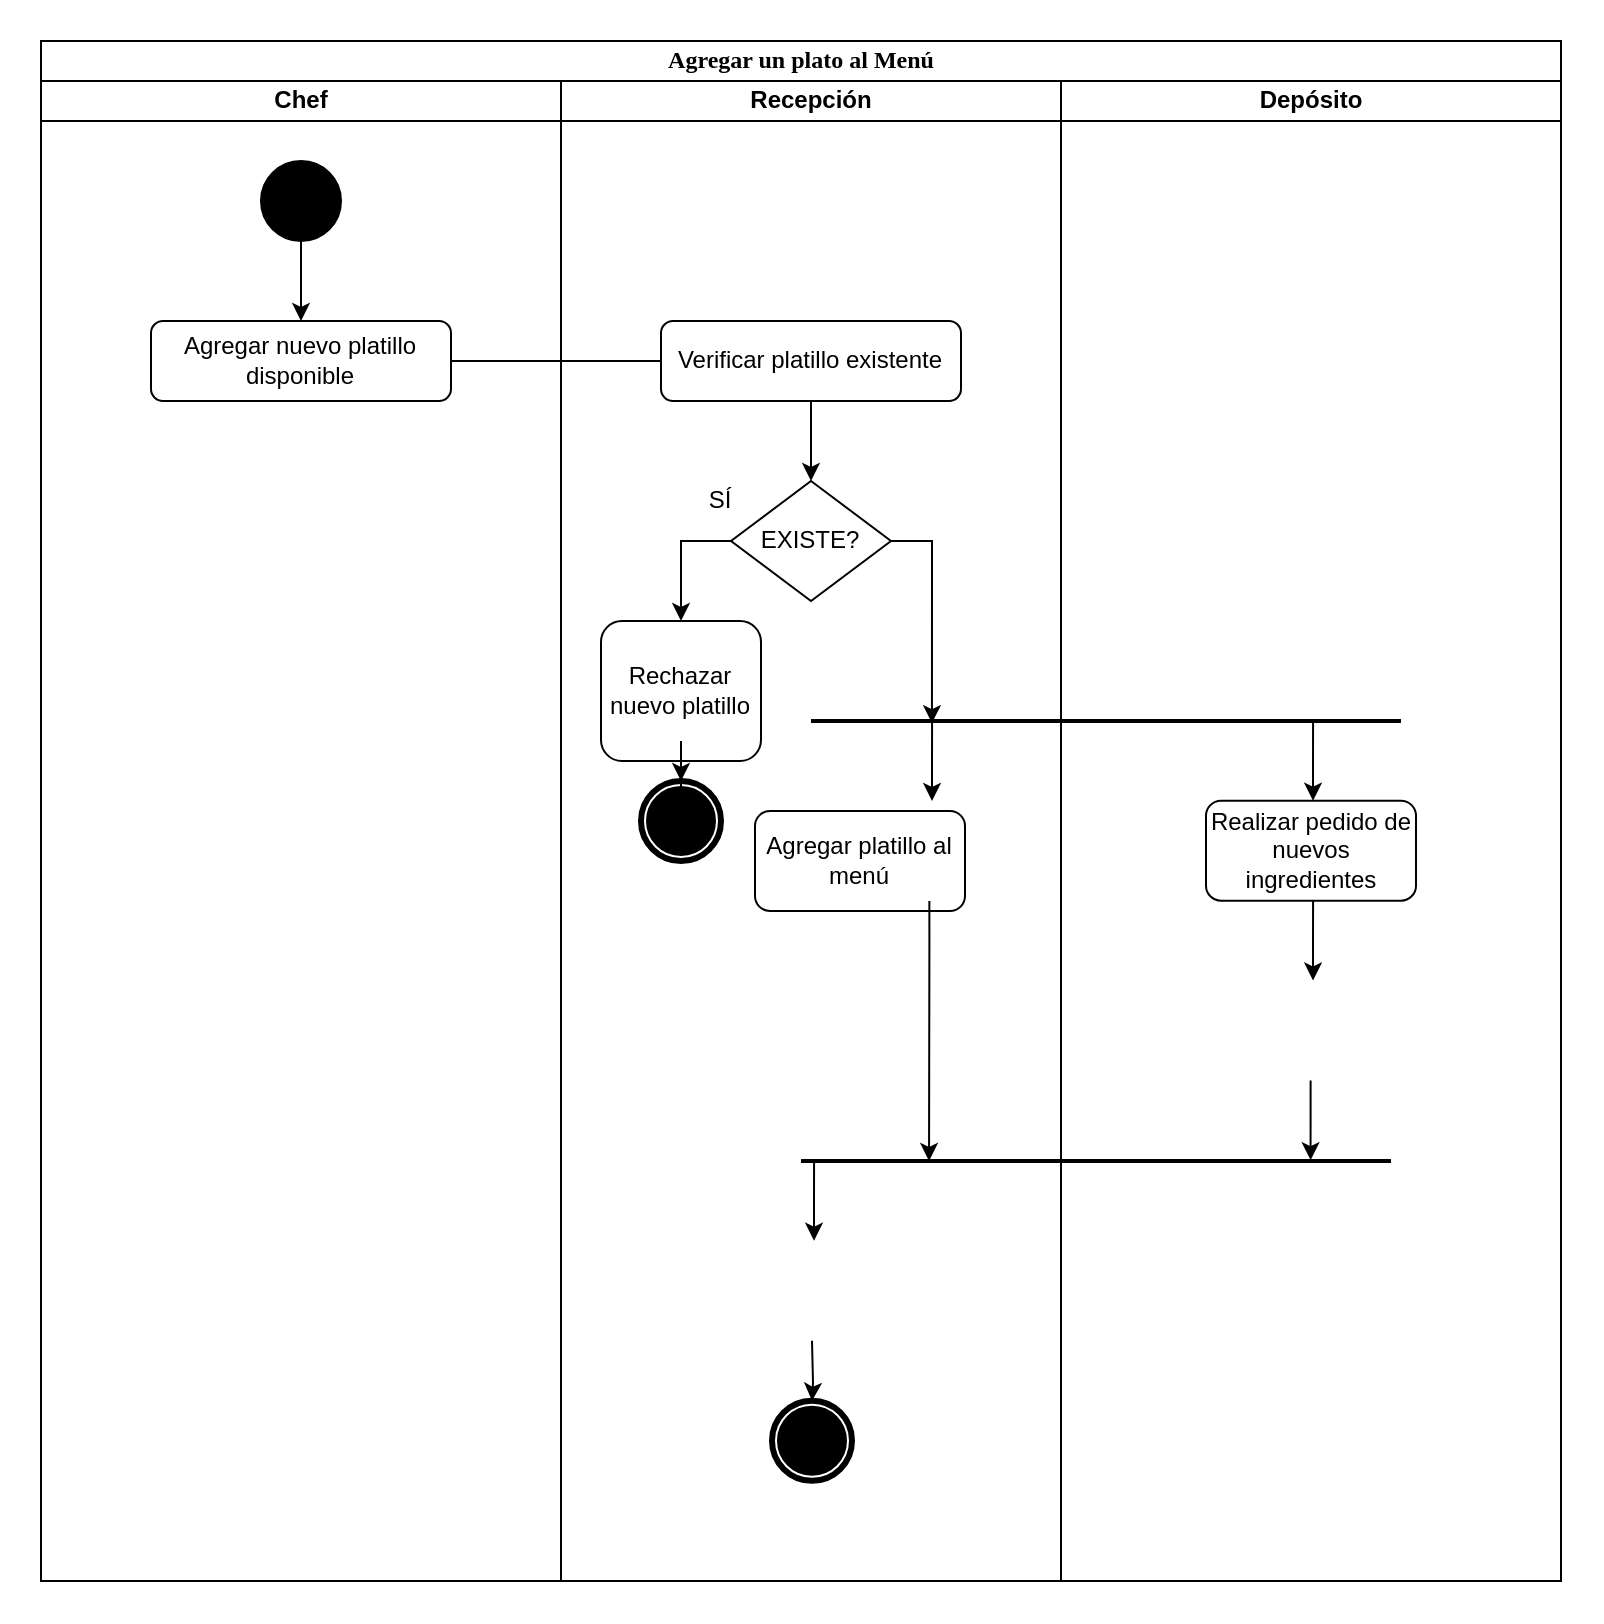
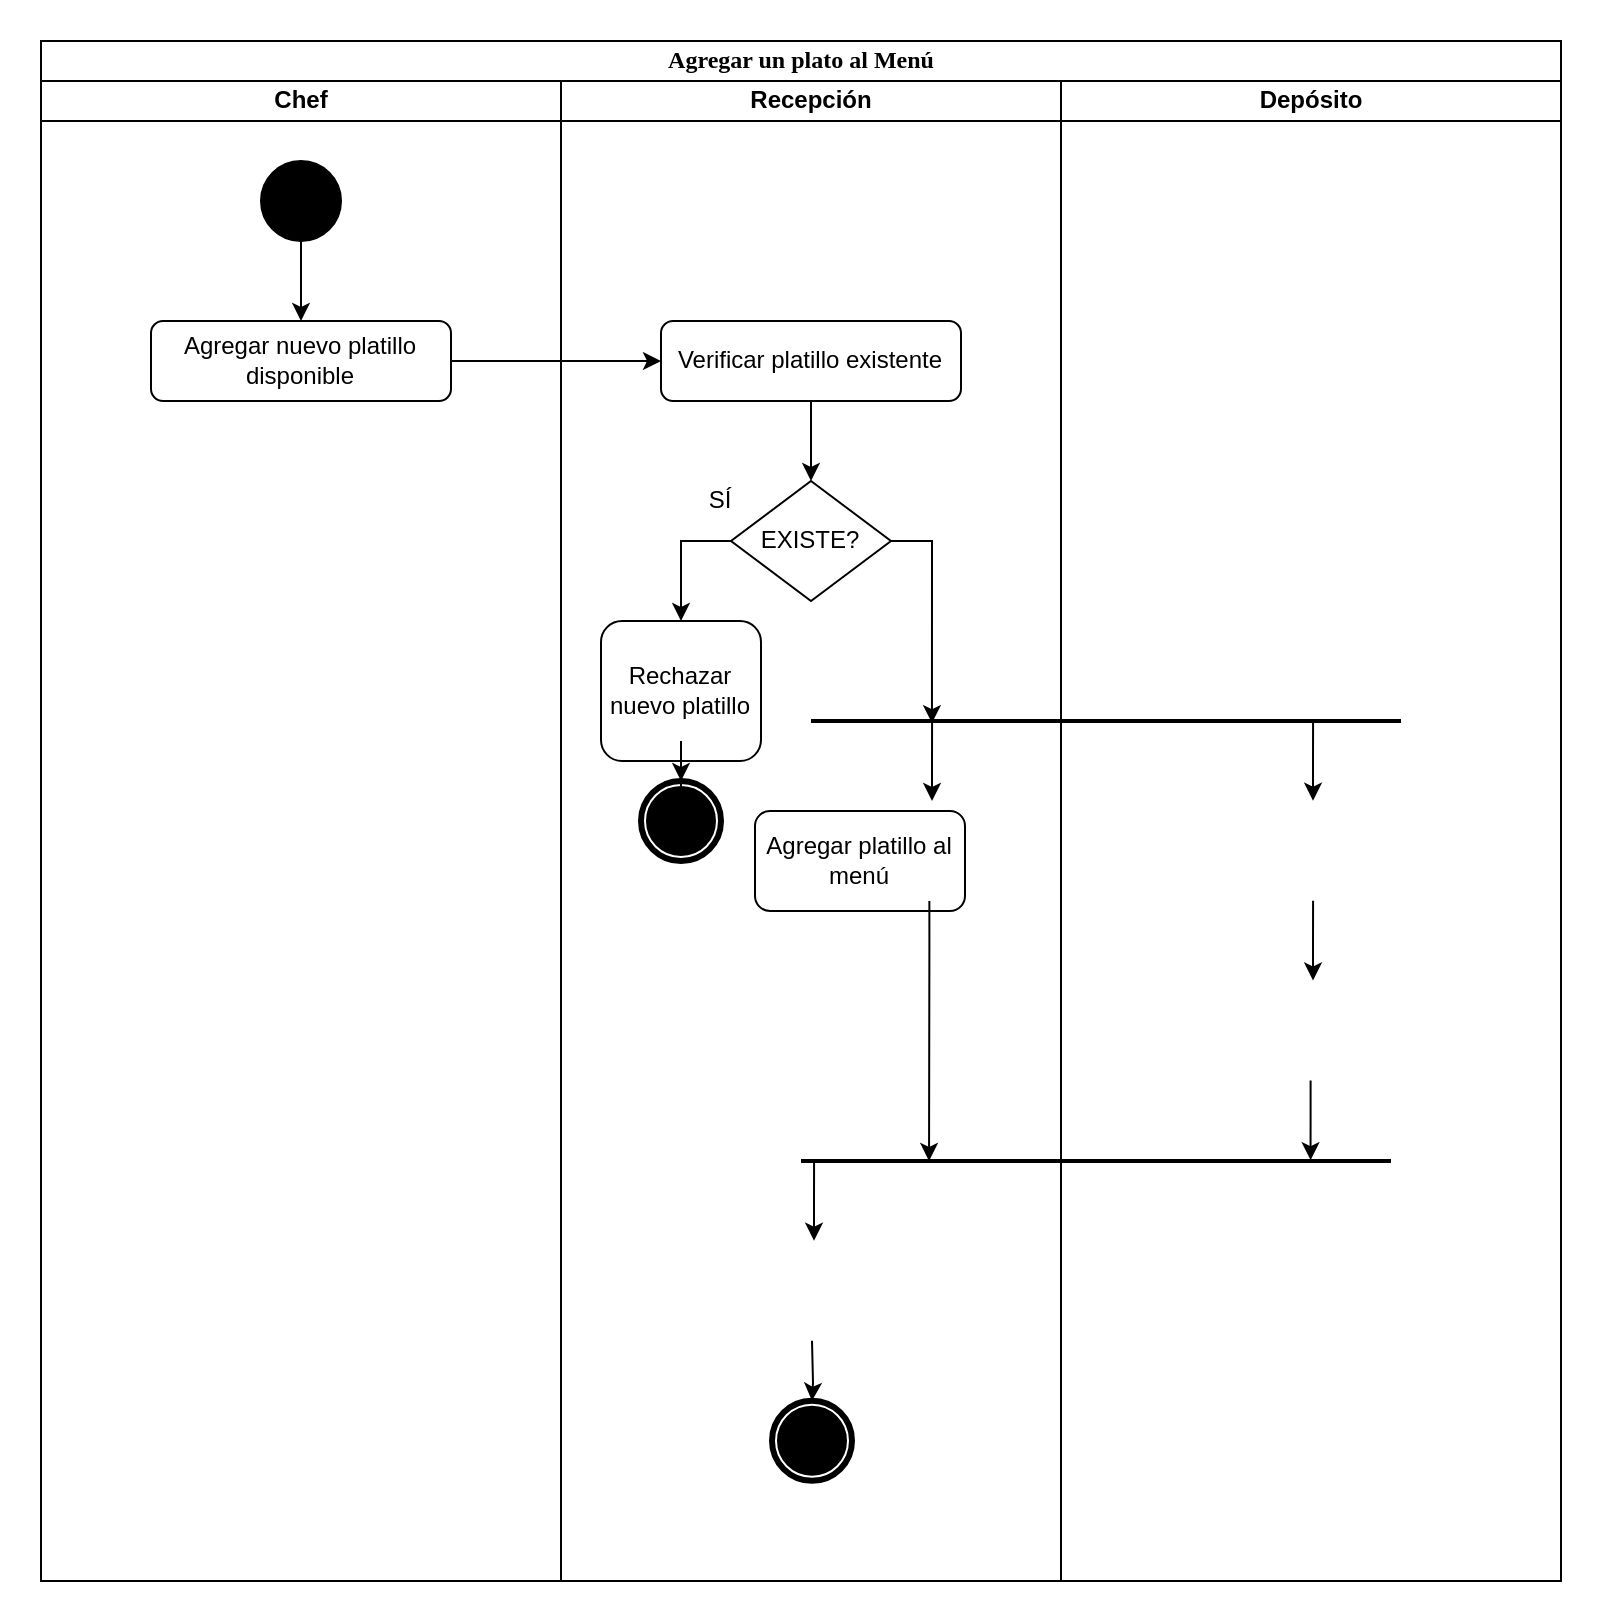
edge "Agregar nuevo platillo disponible" -- "Verificar platillo existente": arrowhead none -> classic
node "Realizar pedido de nuevos ingredientes": removed
